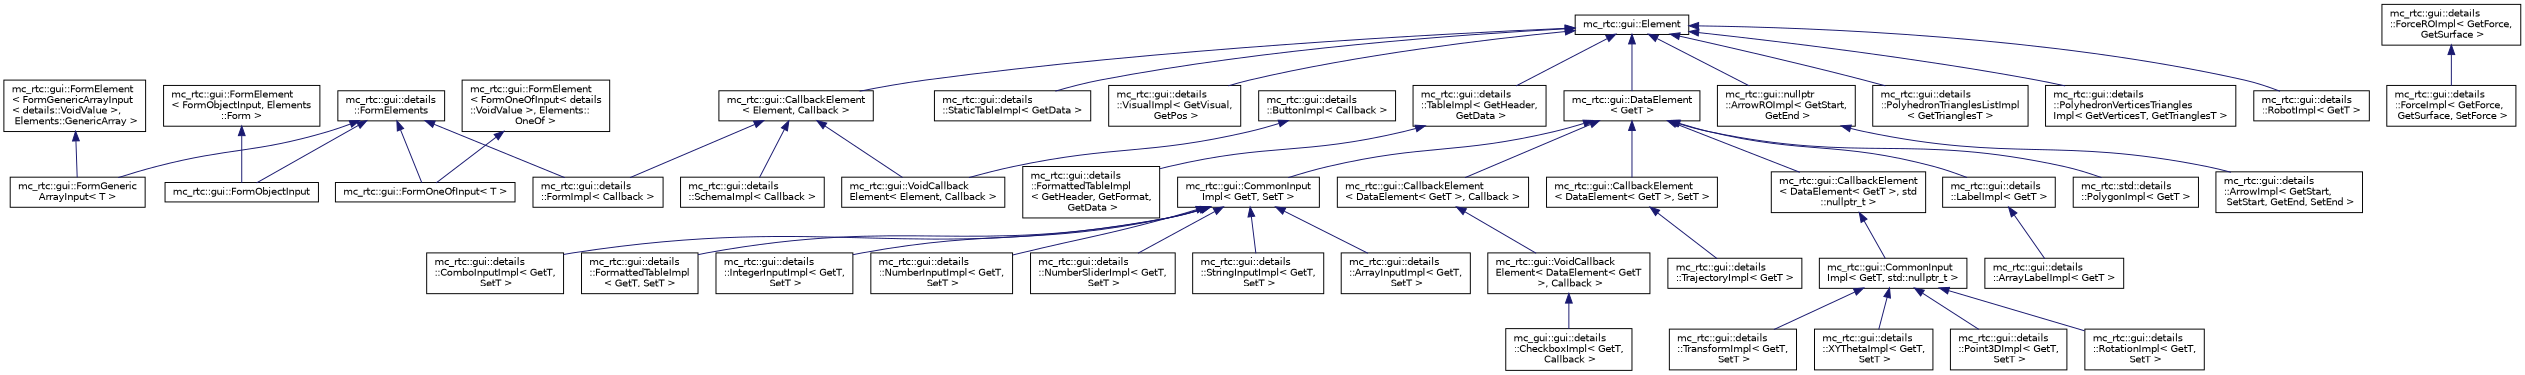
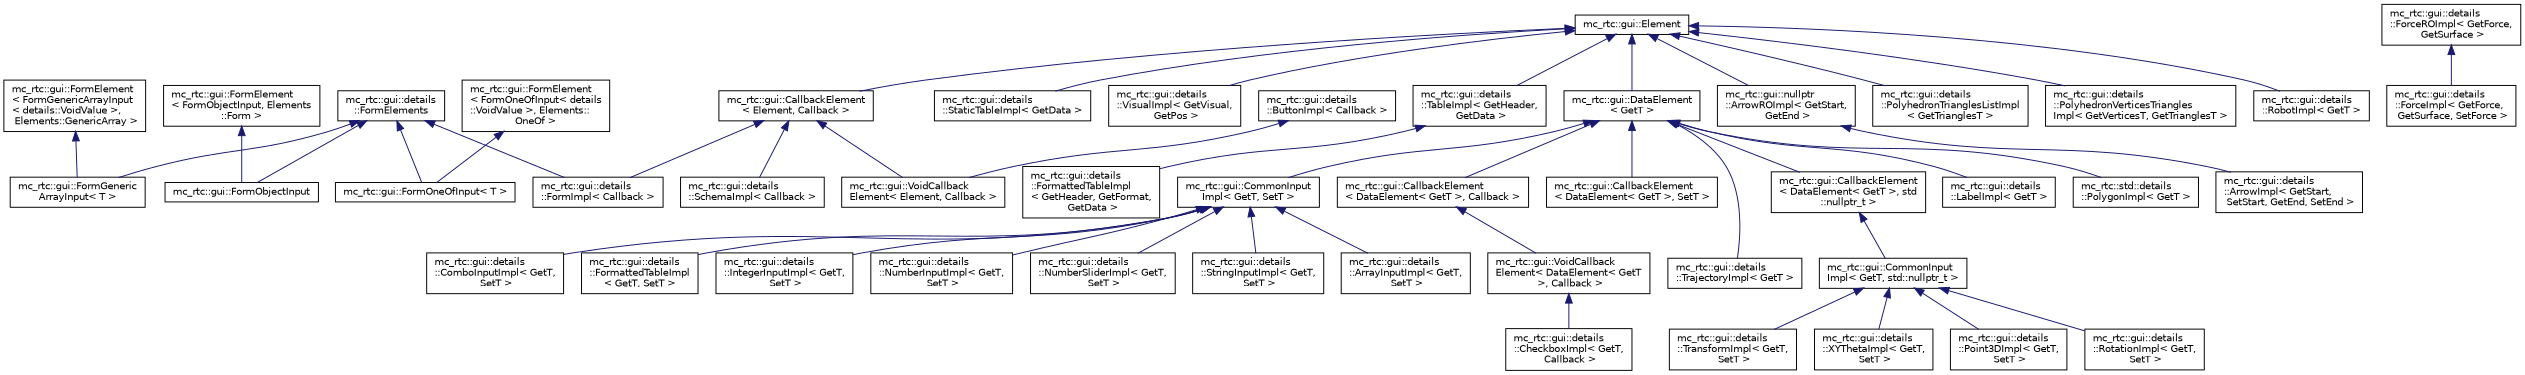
edge "mc_rtc::gui::details ::TrajectoryImpl< GetT >" -> "mc_rtc::gui::CallbackElement < DataElement< GetT >, SetT >": now "mc_rtc::gui::details ::TrajectoryImpl< GetT >" -> "mc_rtc::gui::DataElement < GetT >"
node "mc_rtc::gui::details ::ArrayLabelImpl< GetT >": removed
node "mc_gui::gui::details ::CheckboxImpl< GetT, Callback >": label "mc_gui::gui::details ::CheckboxImpl< GetT, Callback >" -> "mc_rtc::gui::details ::CheckboxImpl< GetT, Callback >"
